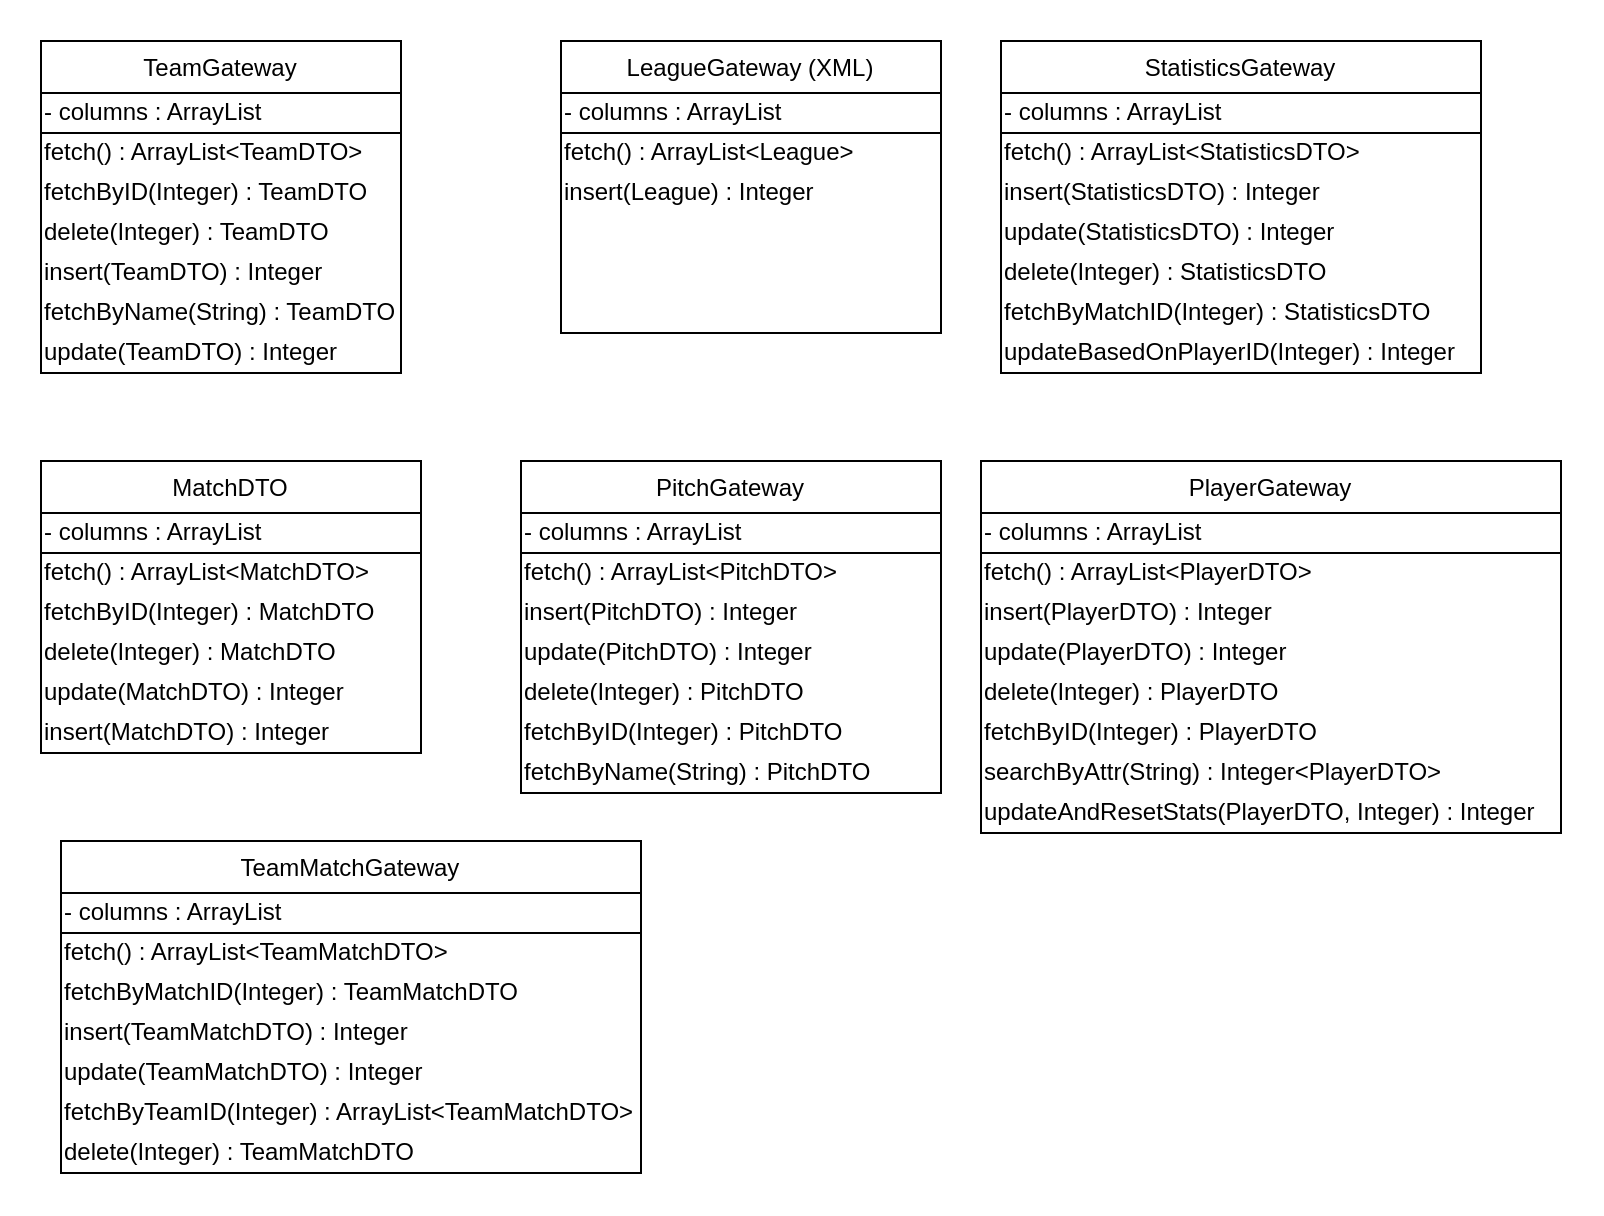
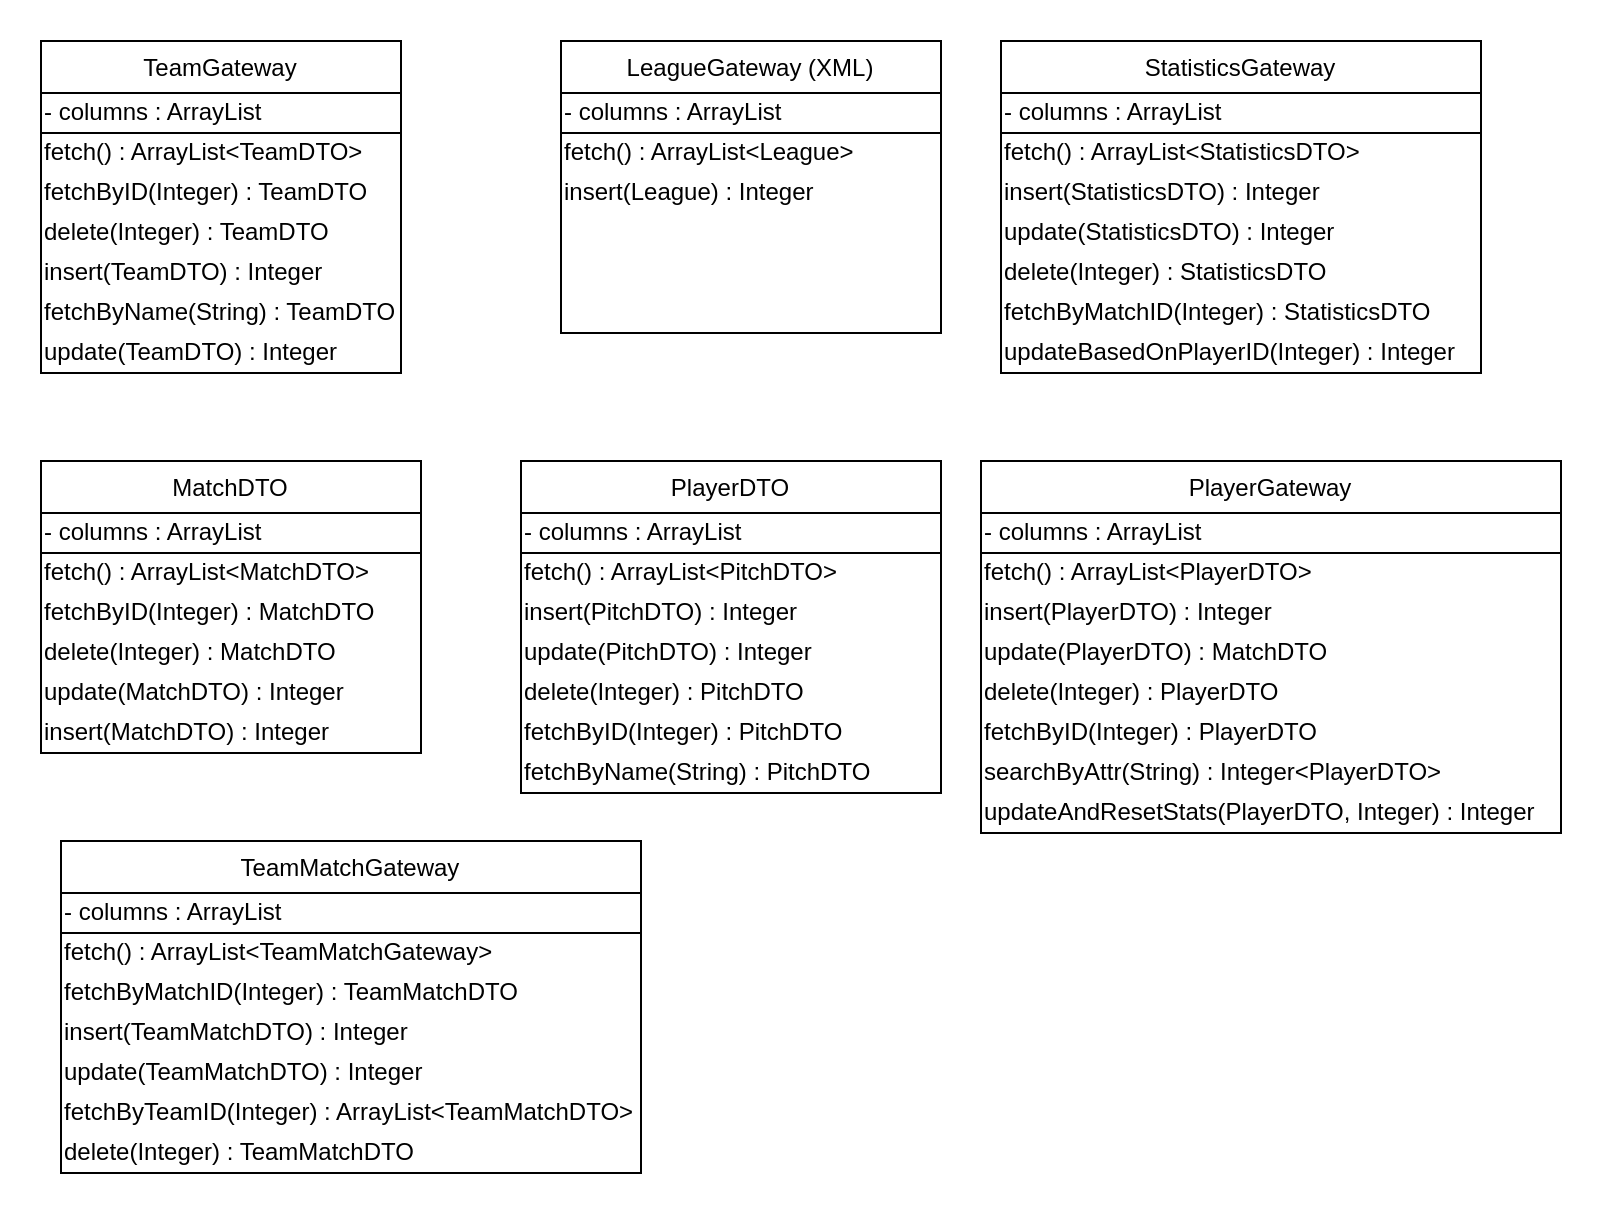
node "PitchGateway": label "PitchGateway" -> "PlayerDTO"
node "update(PlayerDTO) : Integer": label "update(PlayerDTO) : Integer" -> "update(PlayerDTO) : MatchDTO"
node "fetch() : ArrayList<TeamMatchDTO>": label "fetch() : ArrayList<TeamMatchDTO>" -> "fetch() : ArrayList<TeamMatchGateway>"
